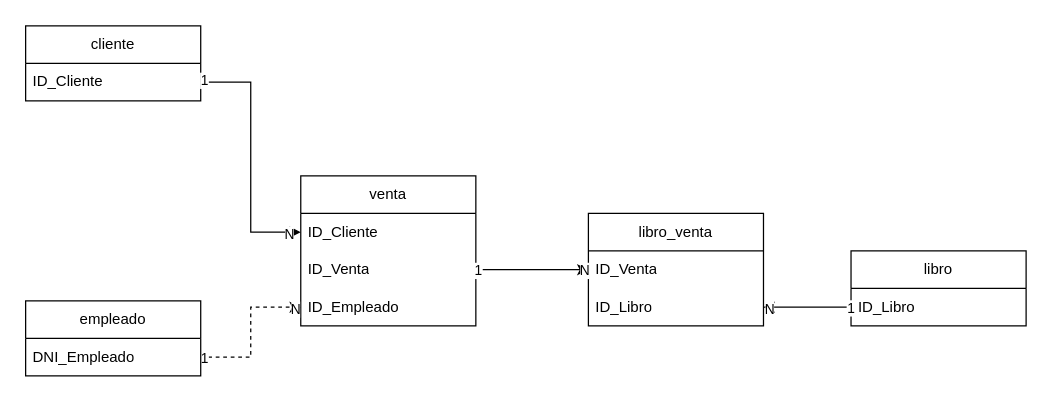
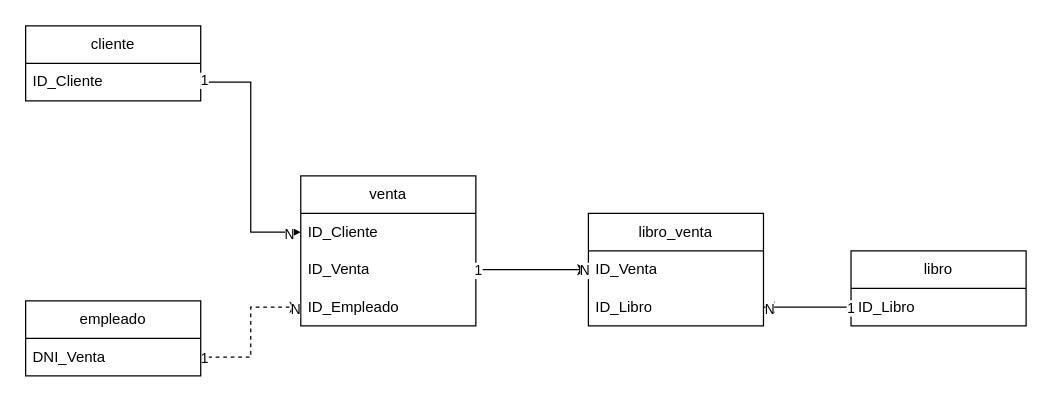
node "DNI_Empleado": label "DNI_Empleado" -> "DNI_Venta"
